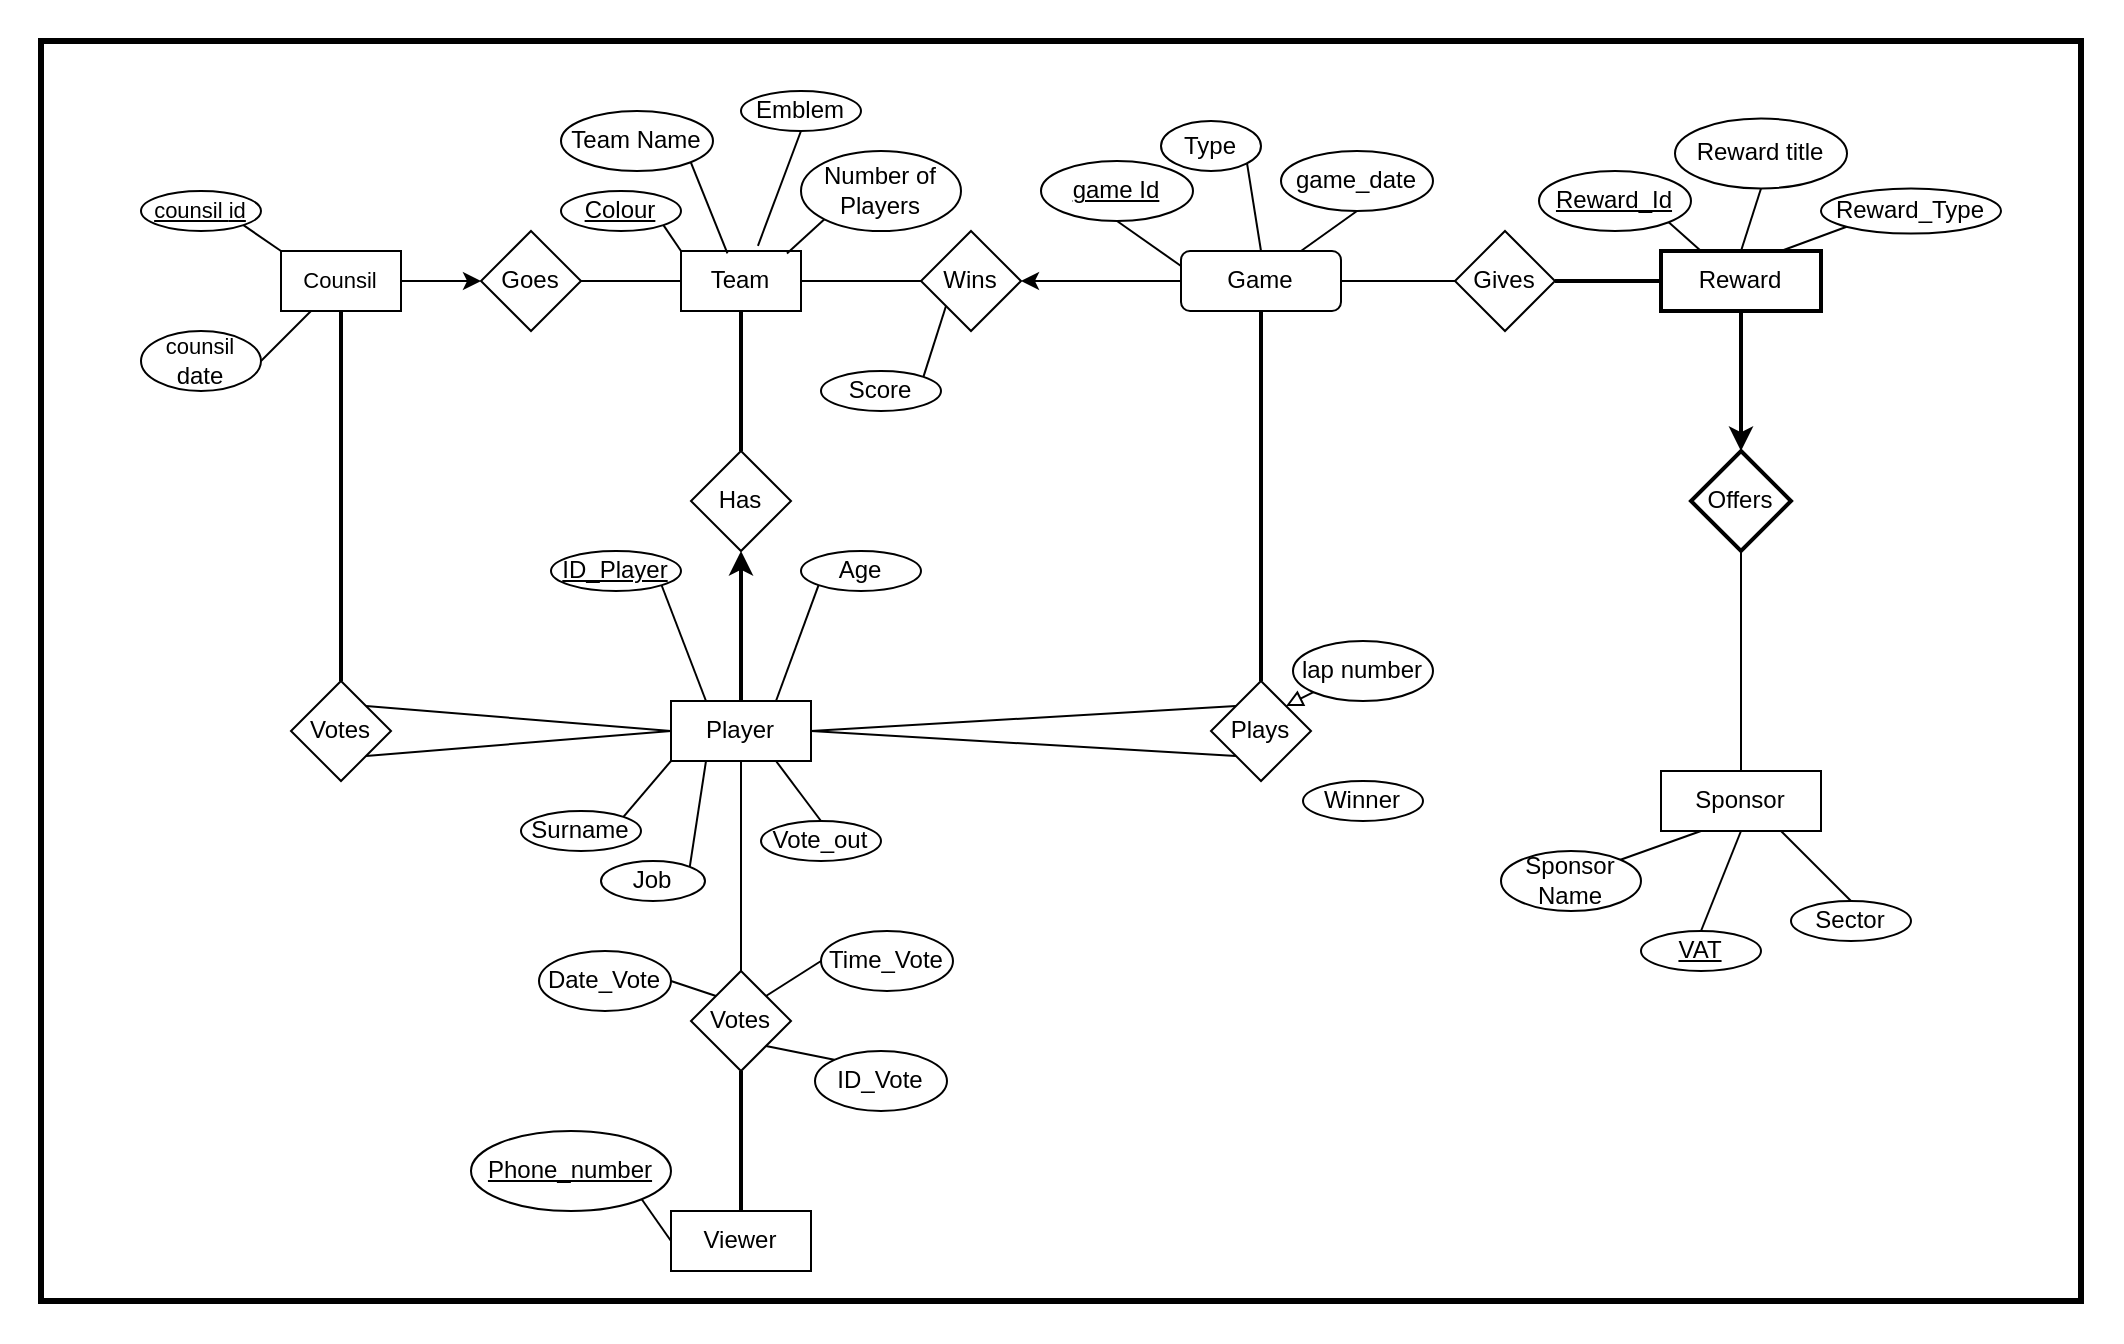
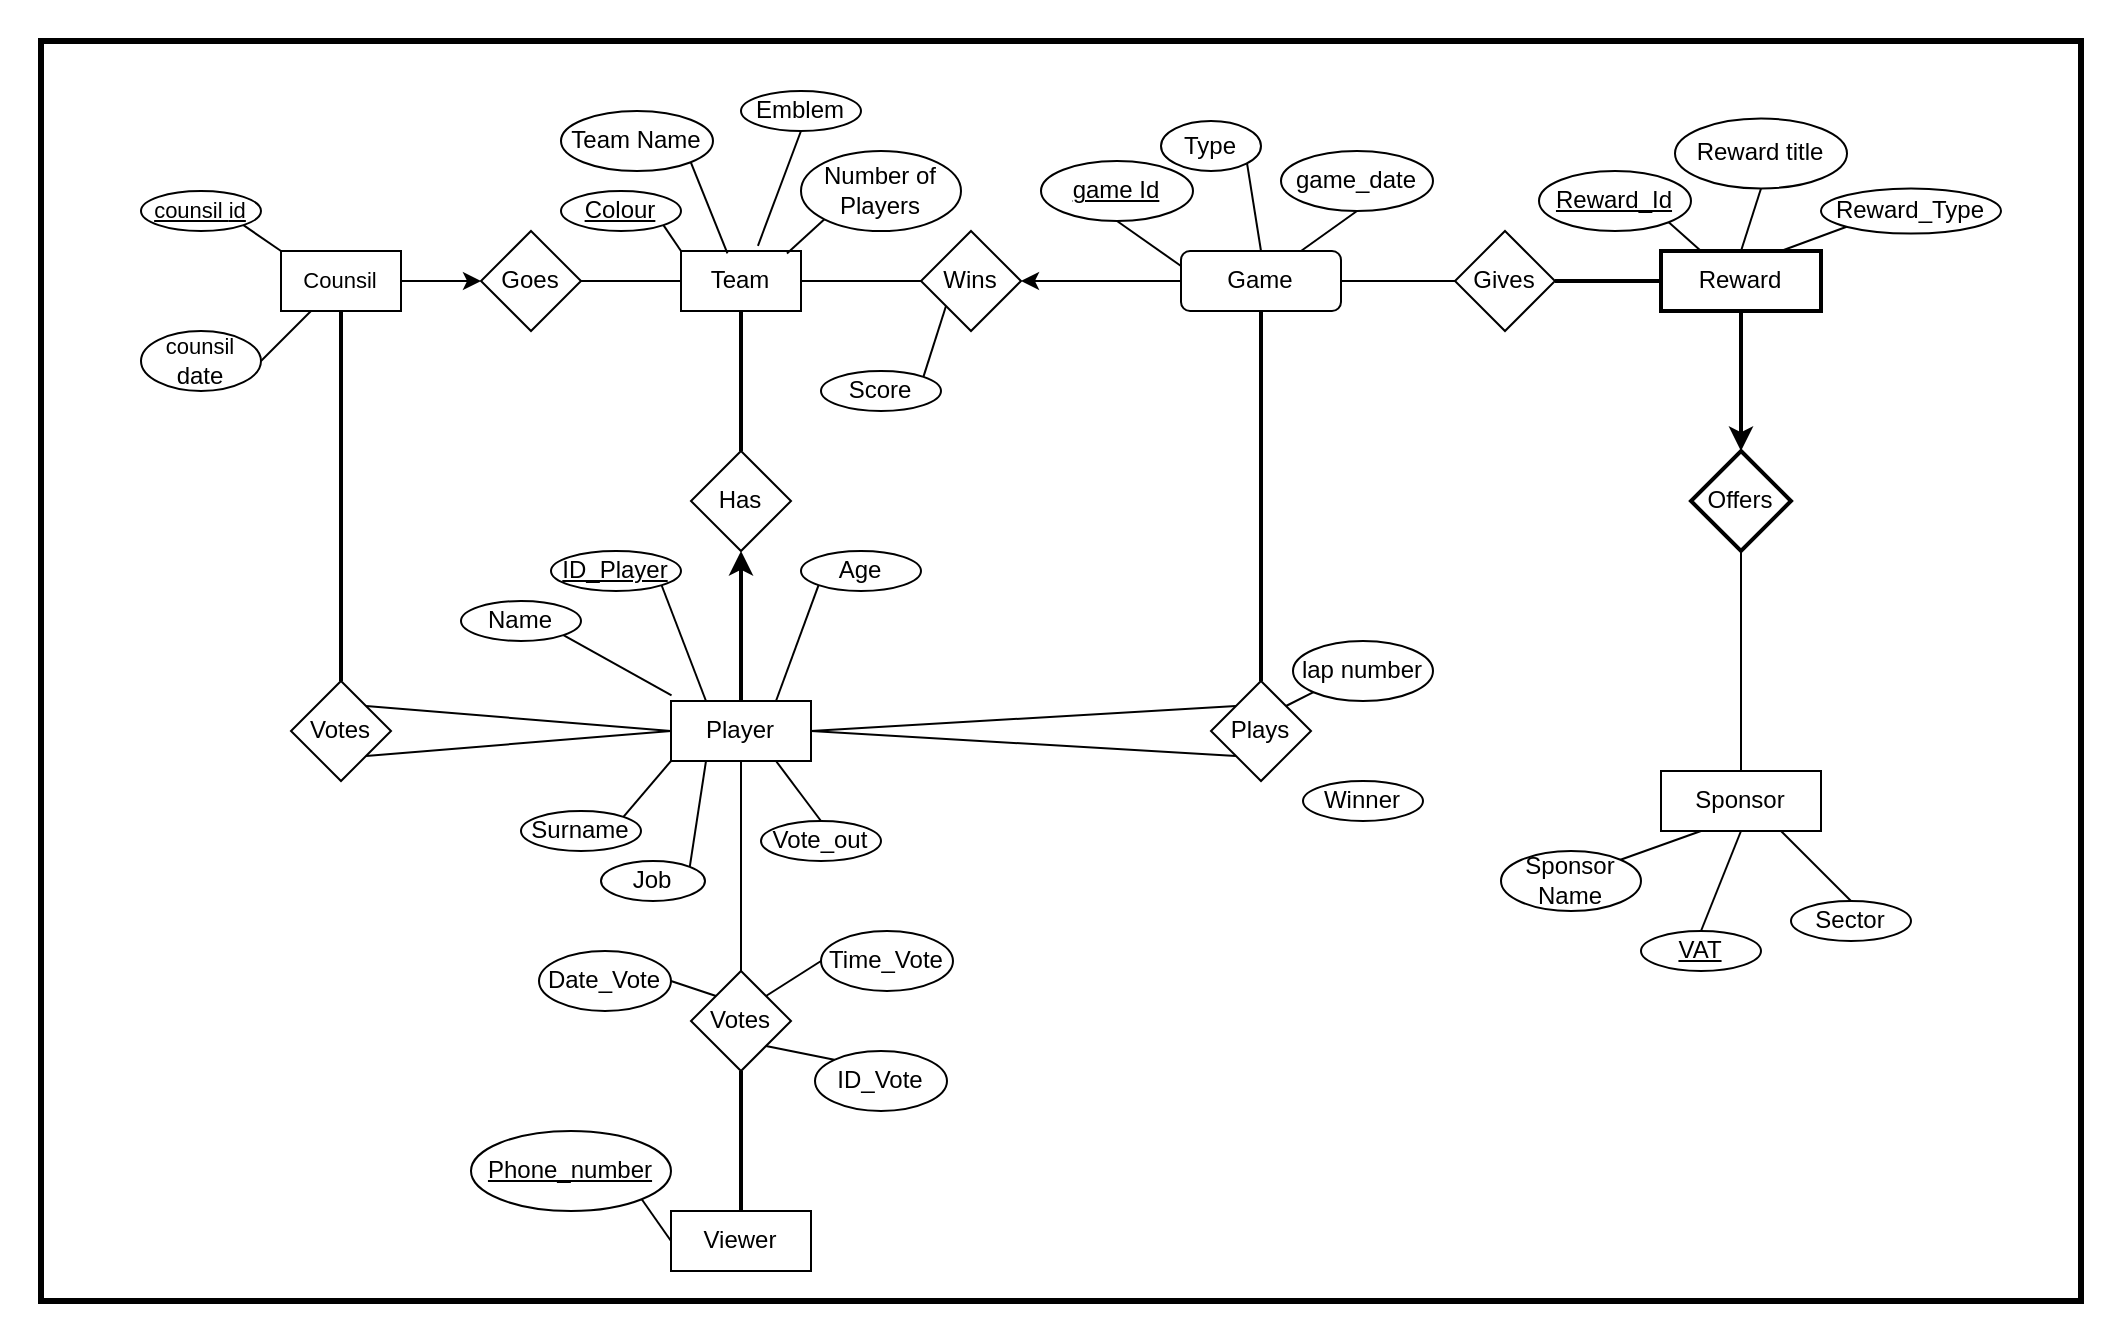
node "Name": added
edge "Name" -- "Player": added
edge "lap number" -> "Plays": arrowhead block -> none
